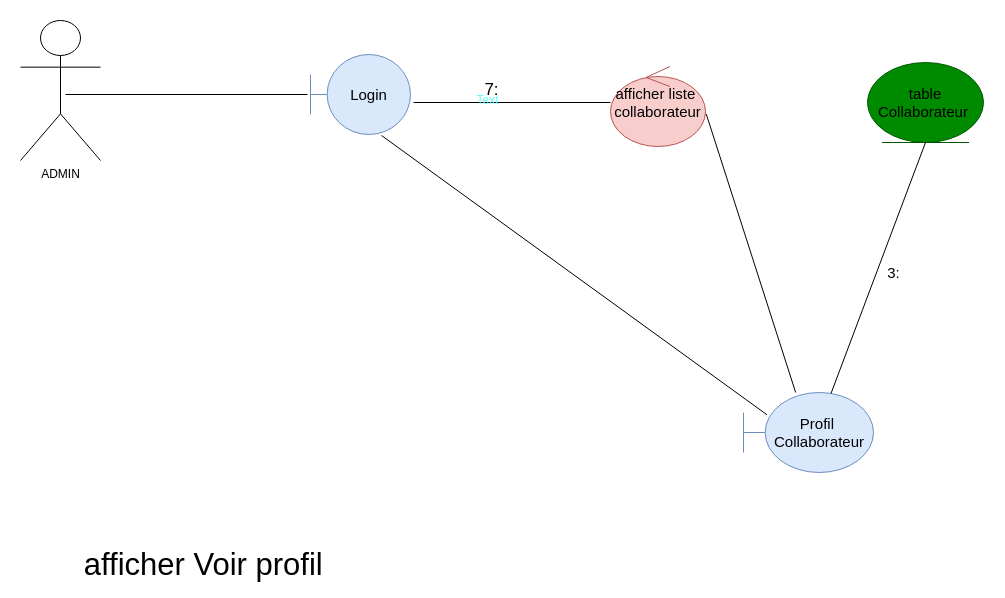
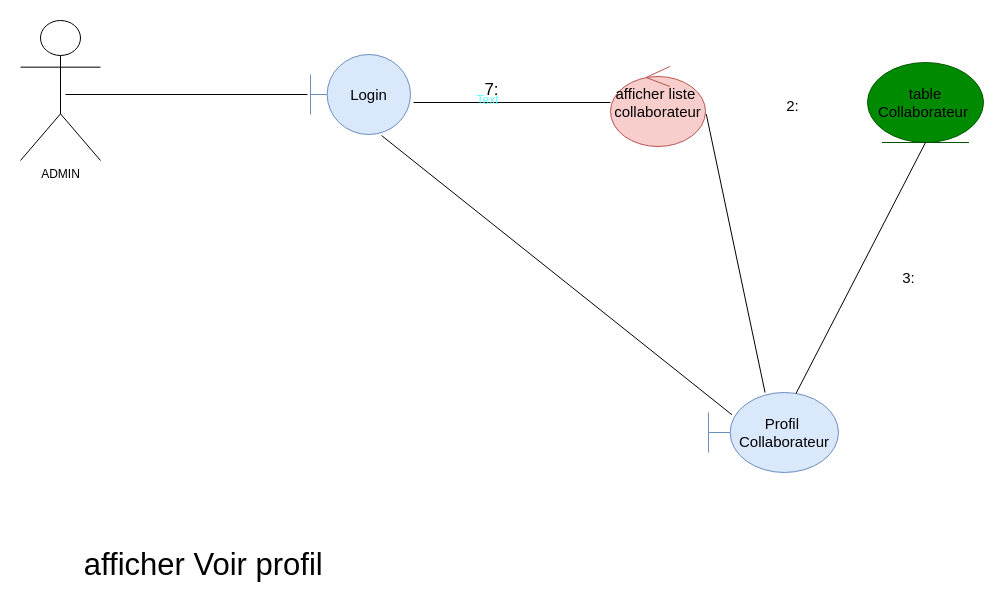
node "2:": added
node "3:": moved (893, 272) -> (908, 277)
node "Profil Collaborateur": moved (809, 433) -> (774, 433)
